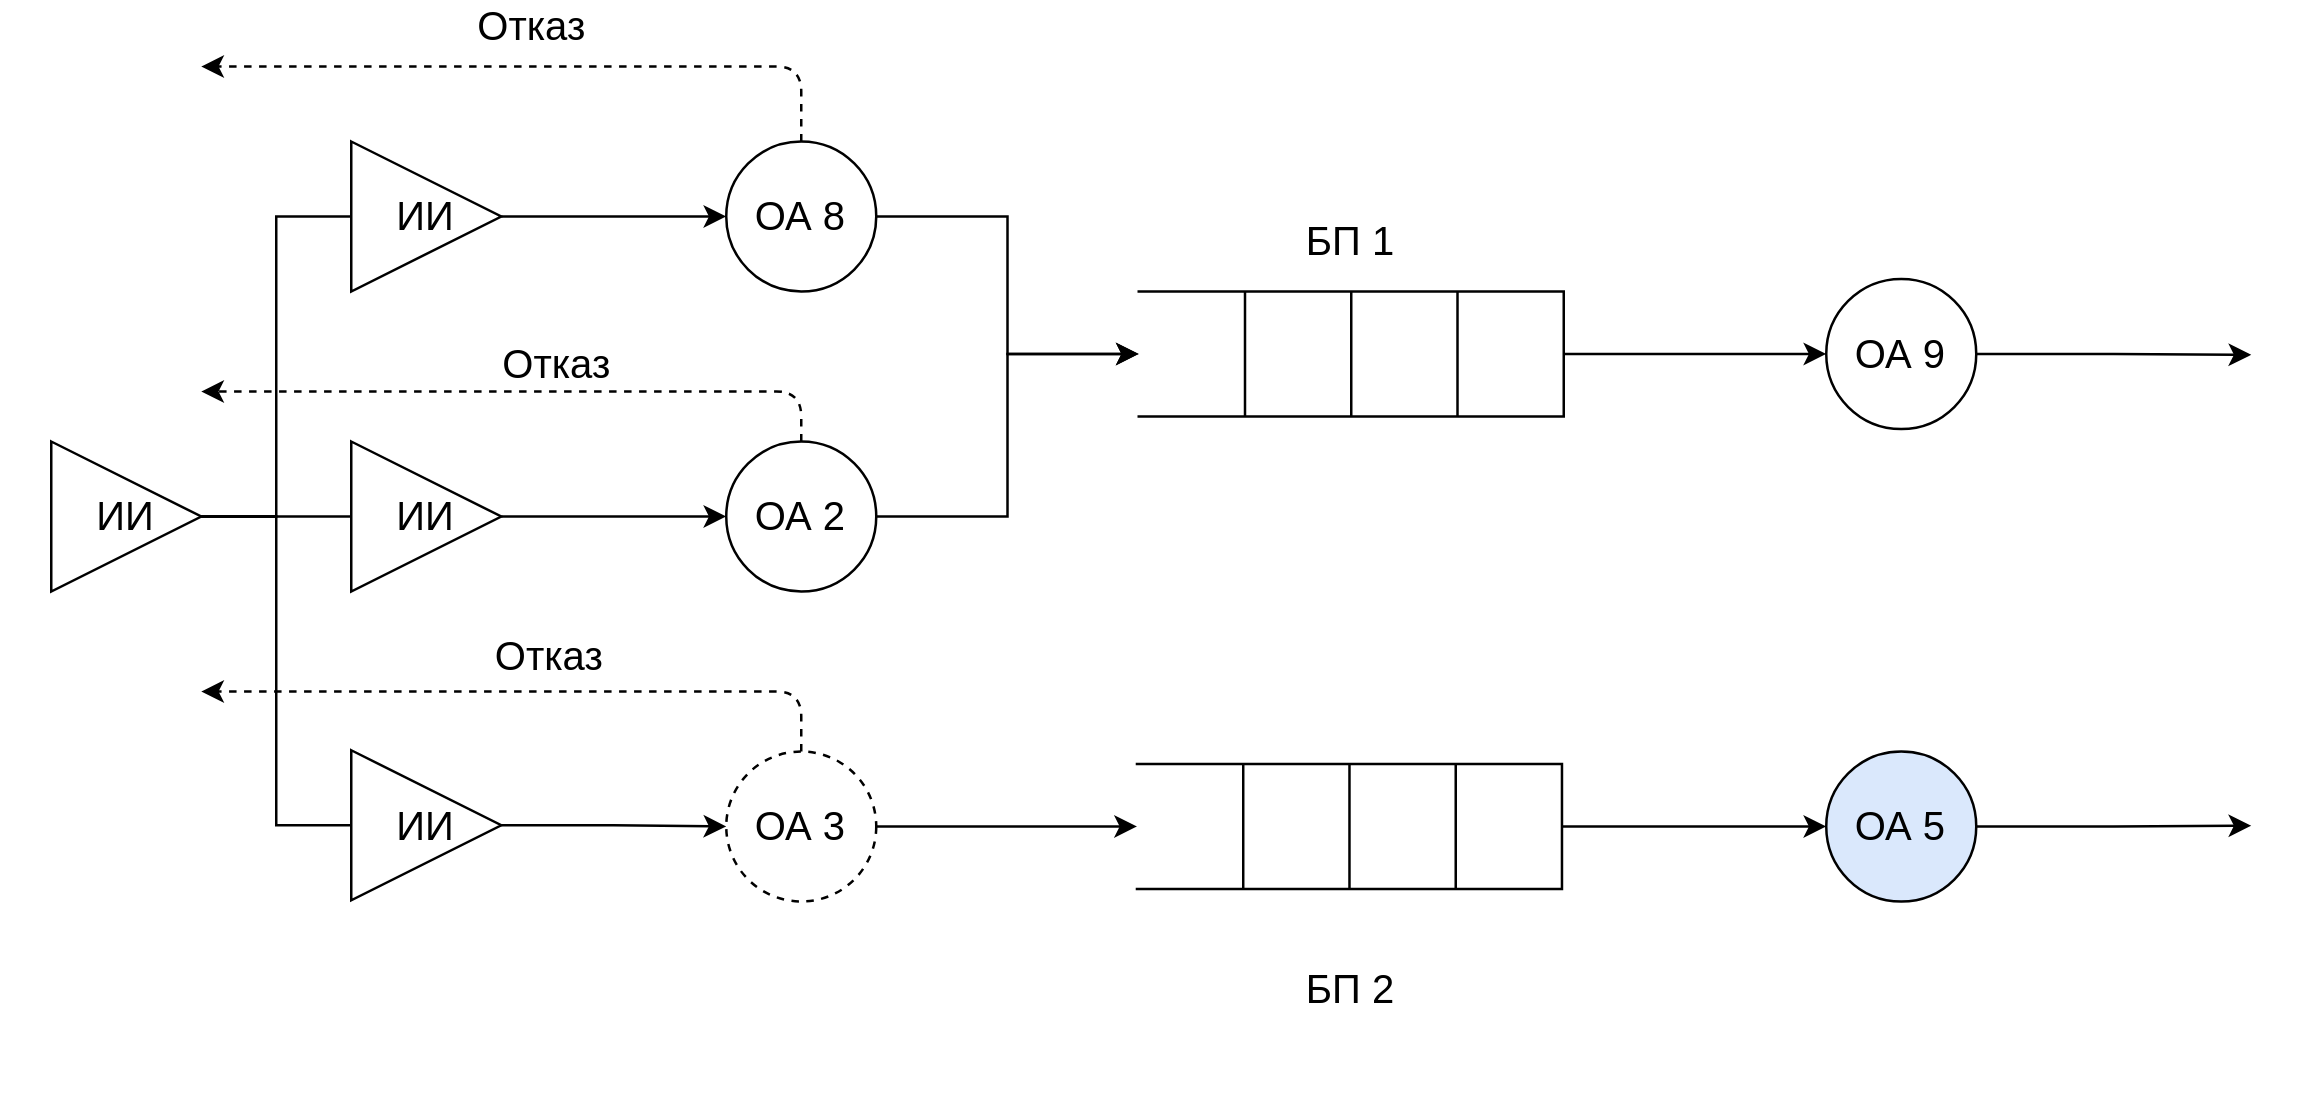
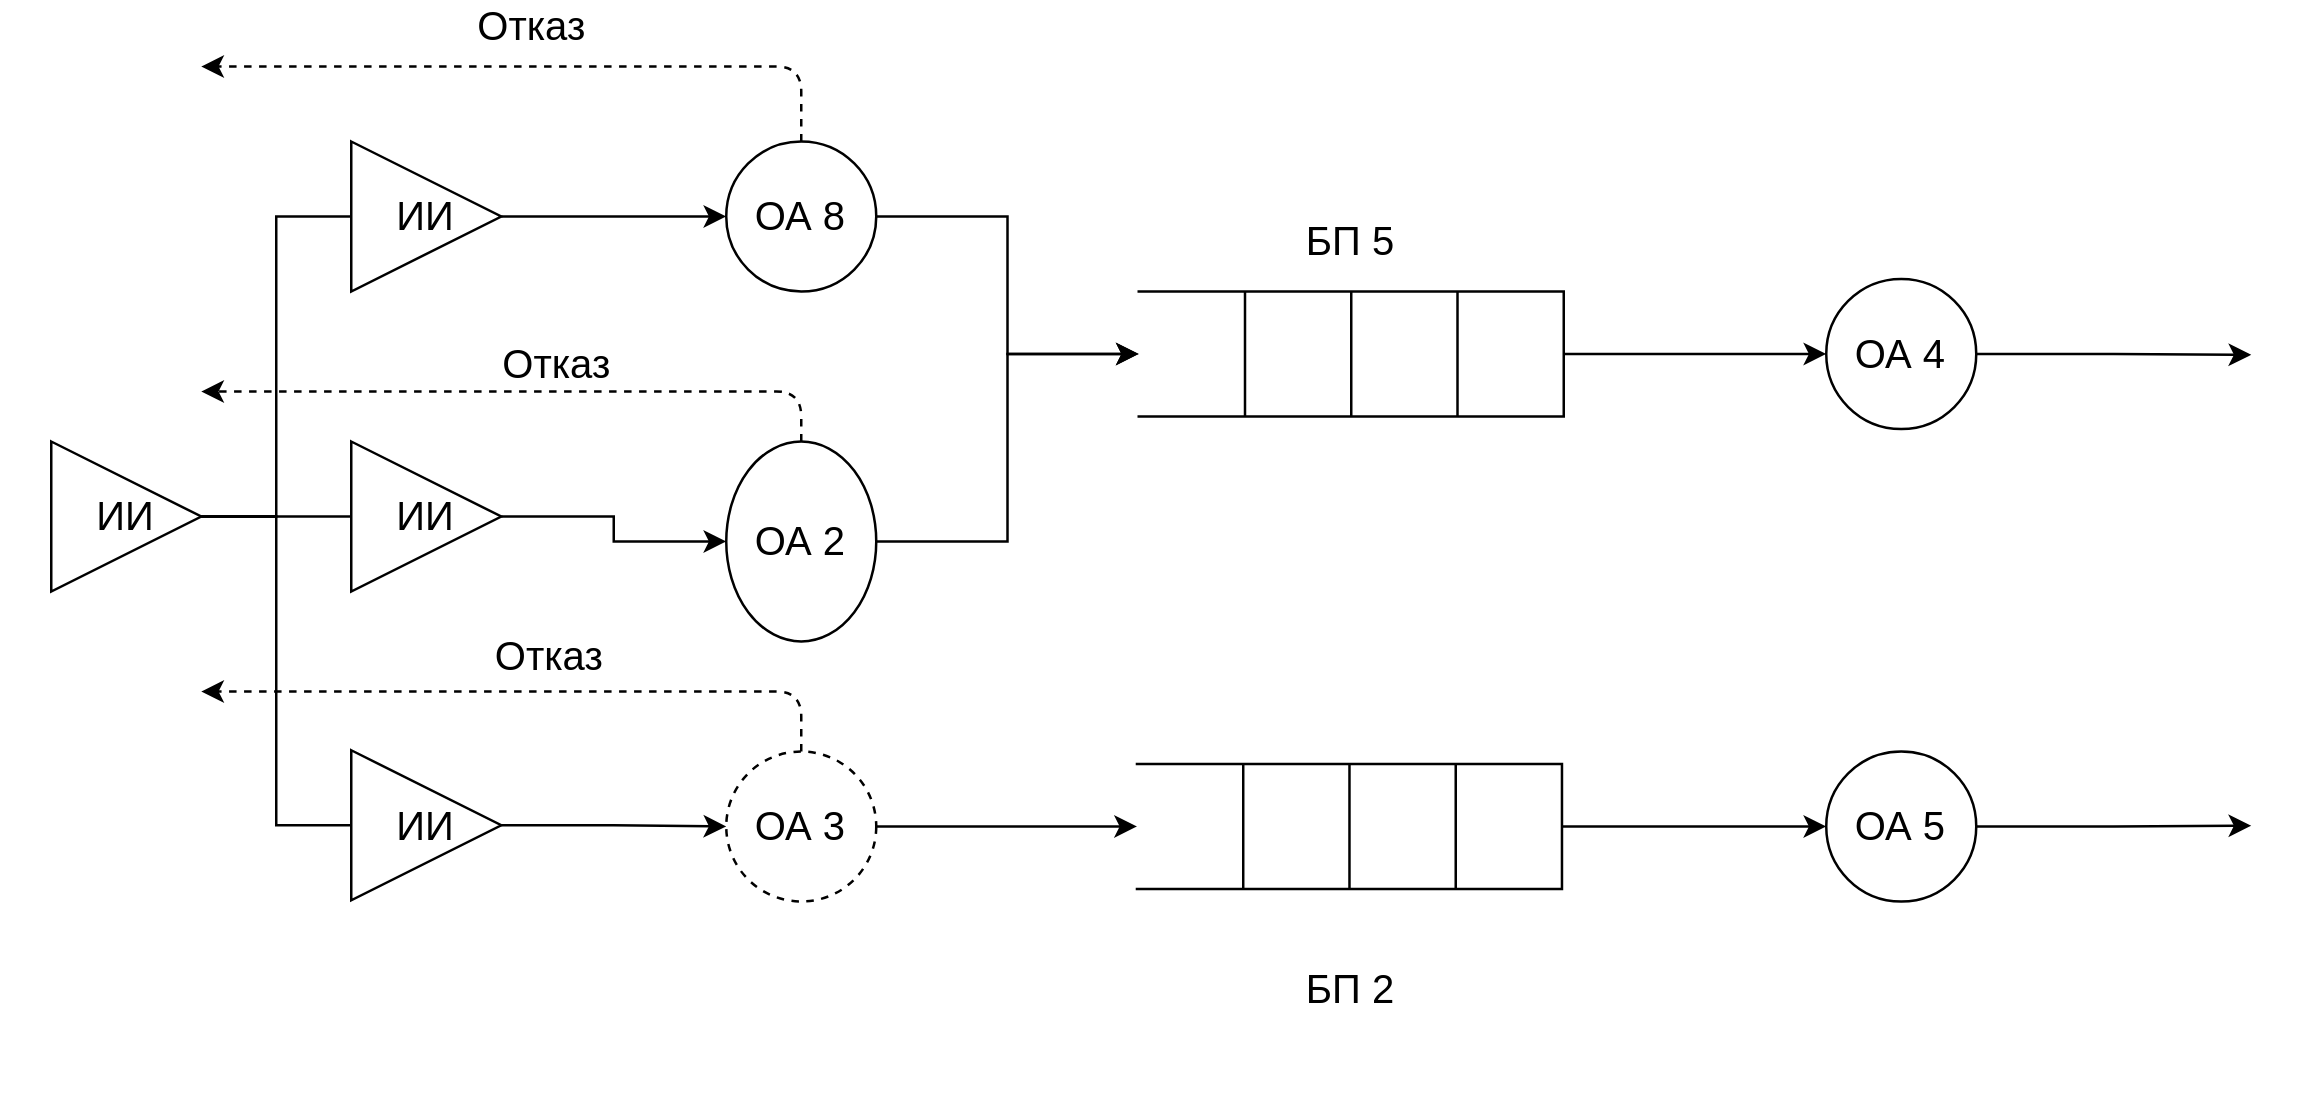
node "БП 1": label "БП 1" -> "БП 5"
node "ОА 9": label "ОА 9" -> "ОА 4"
node "ОА 2": size 150x150 -> 150x200
node "ОА 5": fillcolor #dae8fc -> #ffffff
